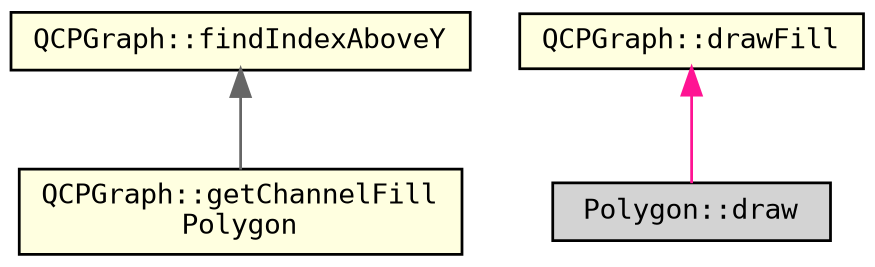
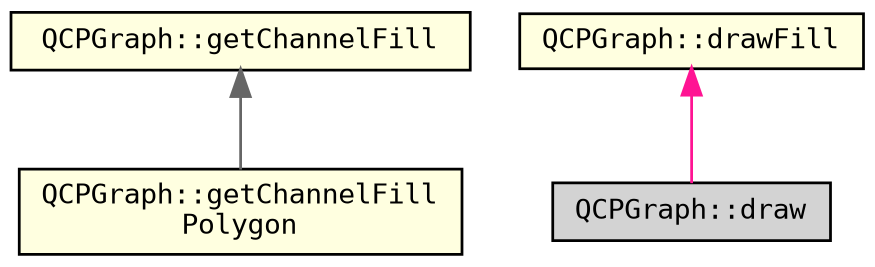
node "QCPGraph::findIndexAboveY": label "QCPGraph::findIndexAboveY" -> "QCPGraph::getChannelFill"
node "Polygon::draw": label "Polygon::draw" -> "QCPGraph::draw"
